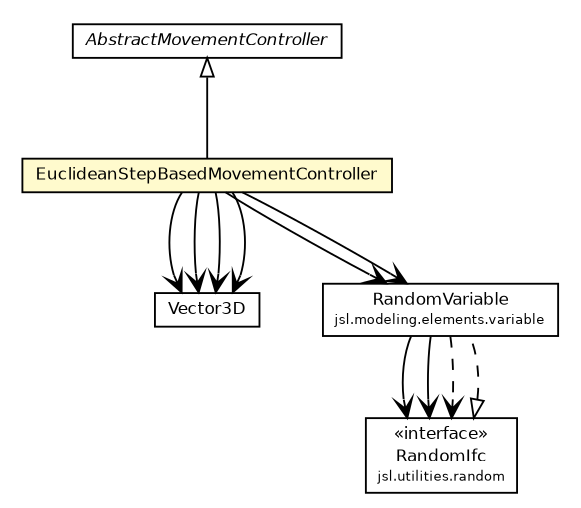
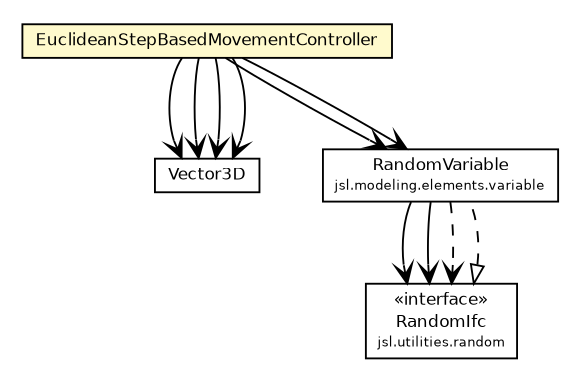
node "AbstractMovementController": removed
